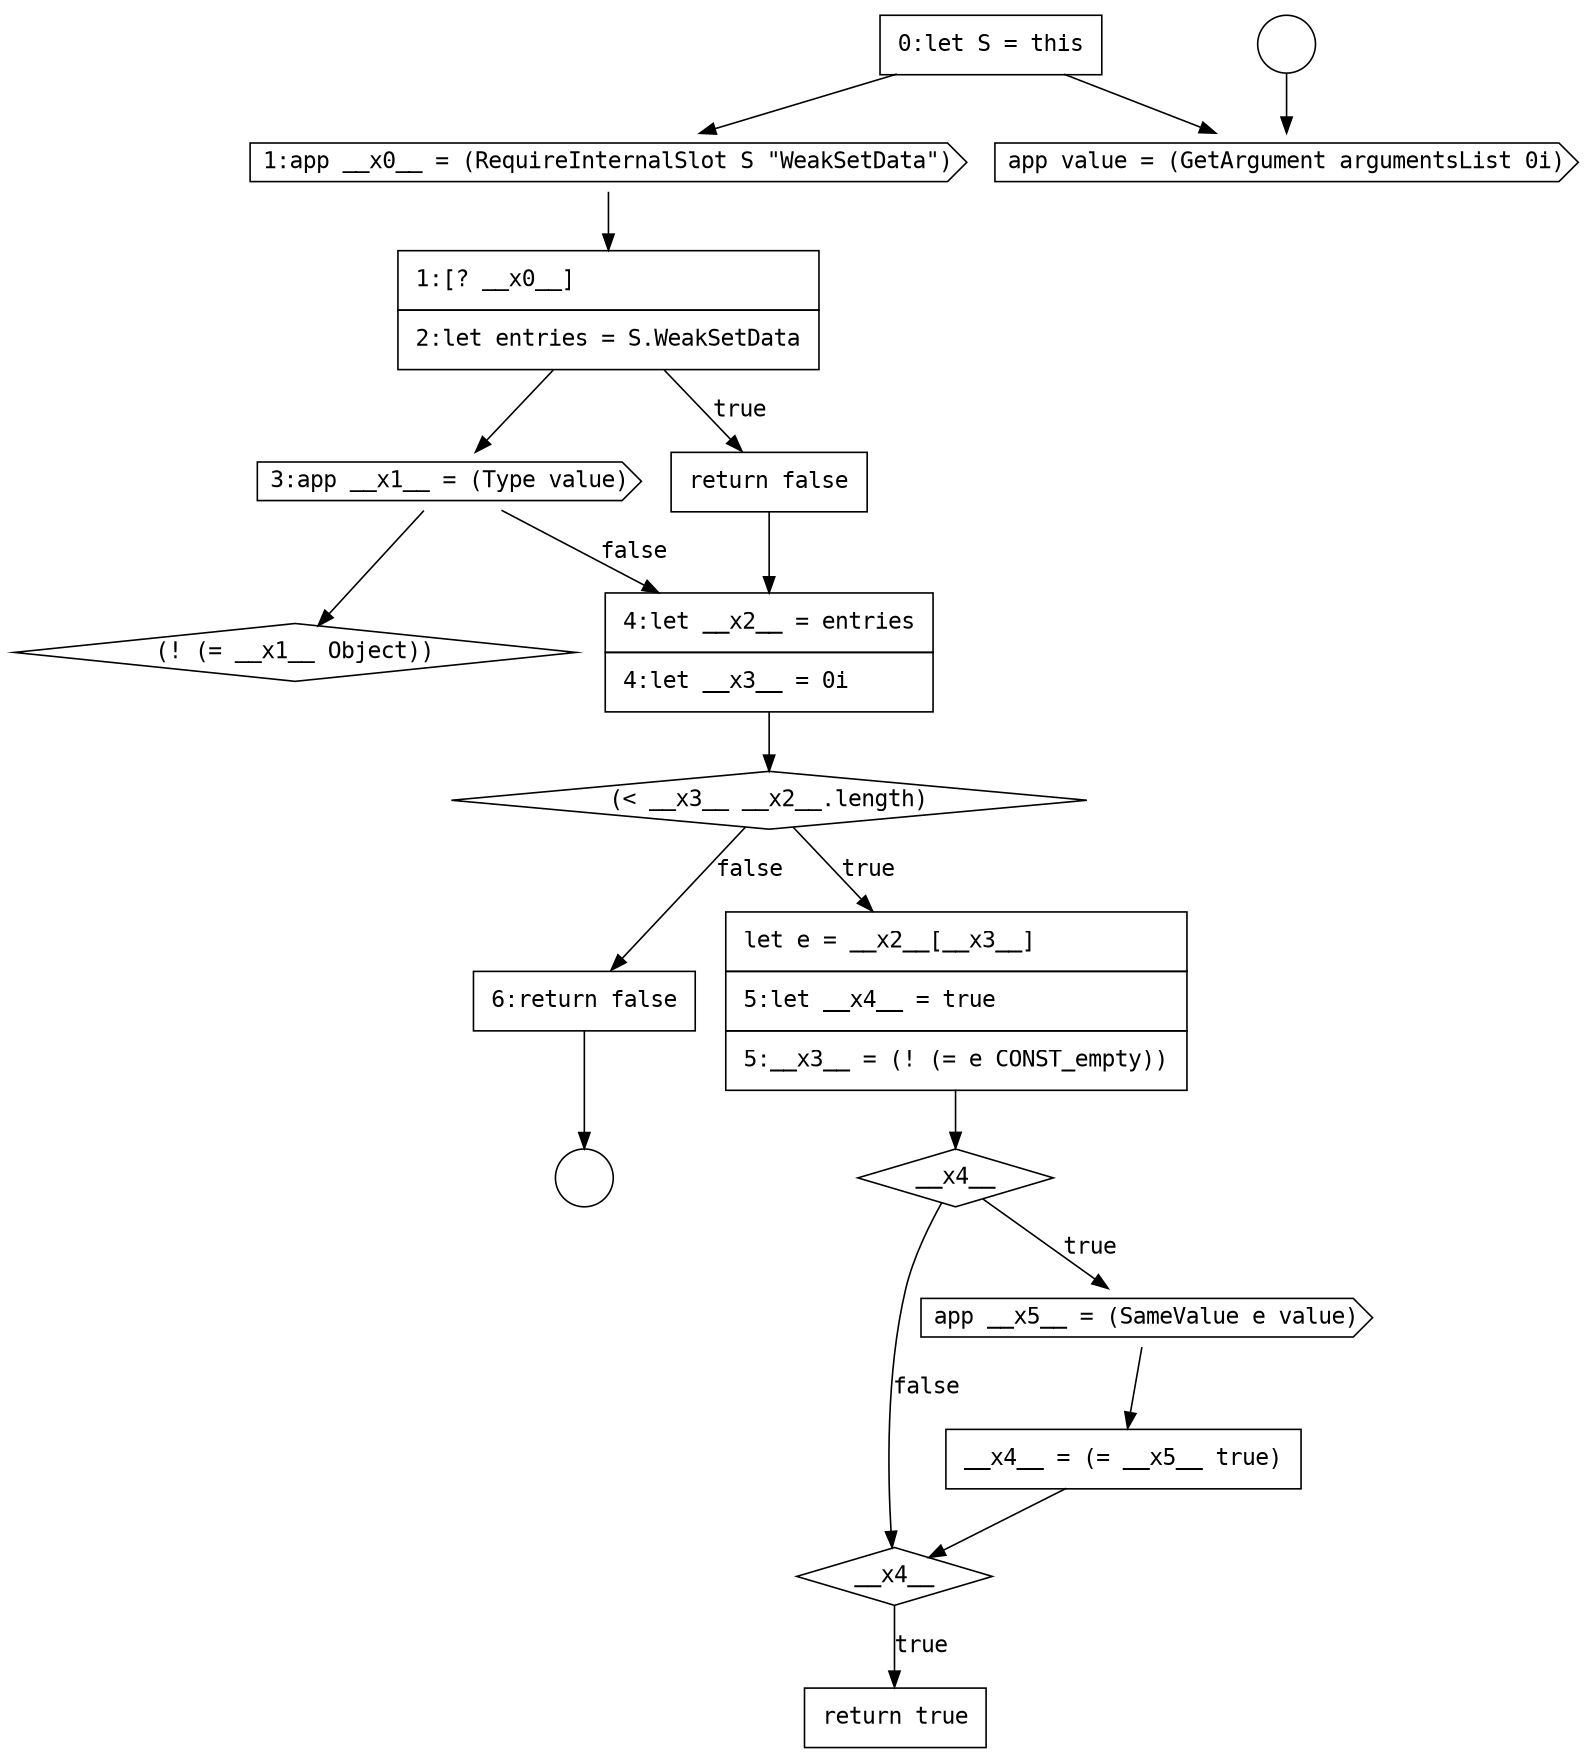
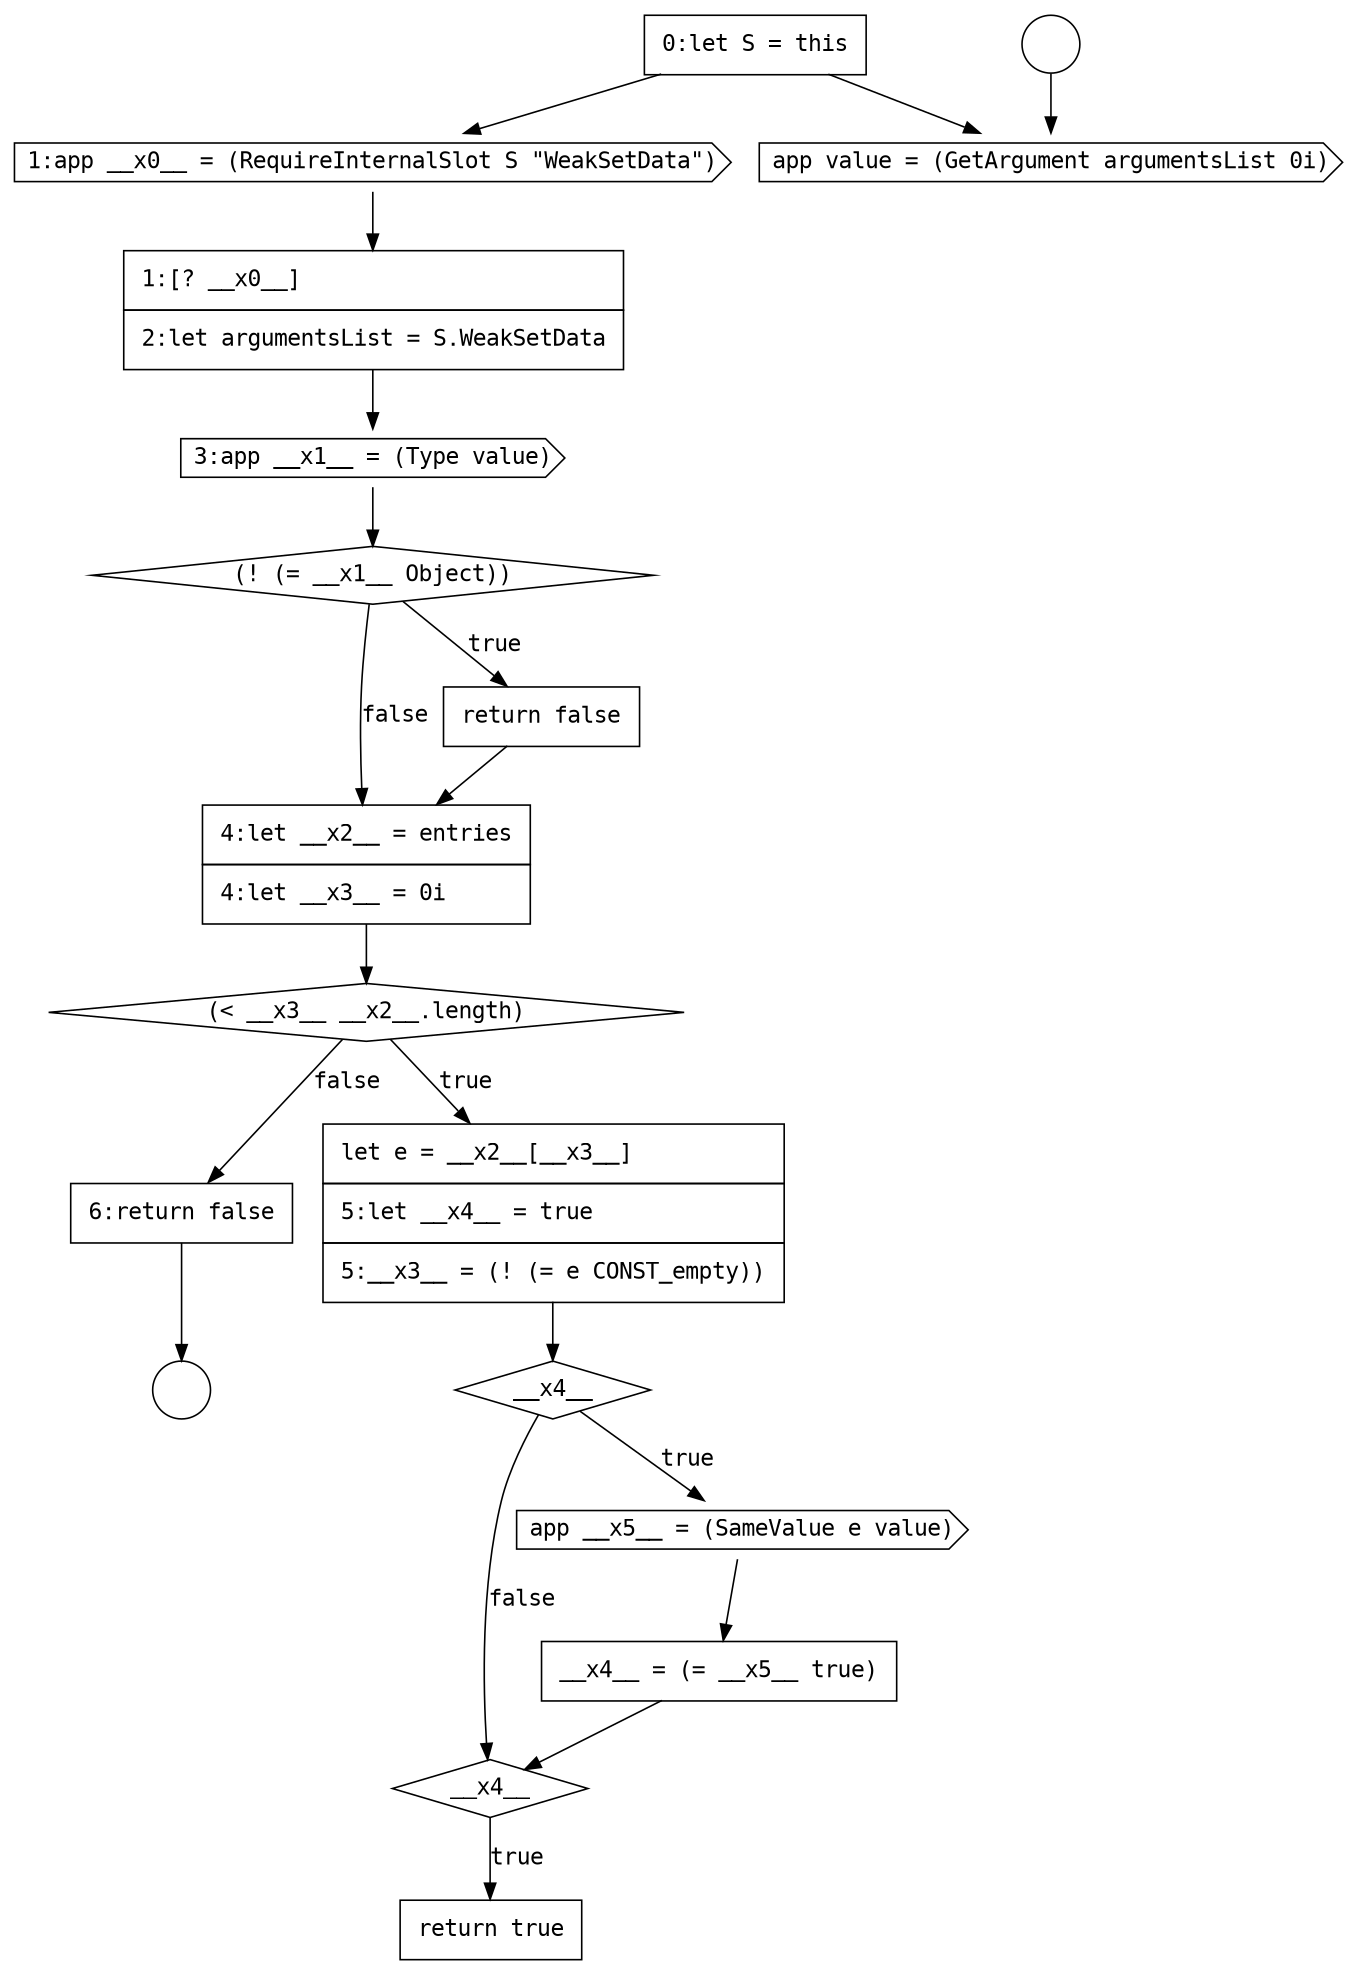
node "1:[? __x0__]": text "2:let entries = S.WeakSetData" -> "2:let argumentsList = S.WeakSetData"
edge "1:[? __x0__]" -> "return false": now "(! (= __x1__ Object))" -> "return false"
edge "3:app __x1__ = (Type value)" -> "4:let __x2__ = entries": now "(! (= __x1__ Object))" -> "4:let __x2__ = entries"
